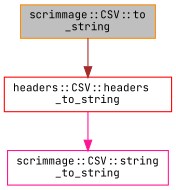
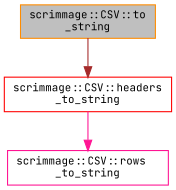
node "headers::CSV::headers _to_string": label "headers::CSV::headers _to_string" -> "scrimmage::CSV::headers _to_string"
node "scrimmage::CSV::string _to_string": label "scrimmage::CSV::string _to_string" -> "scrimmage::CSV::rows _to_string"
